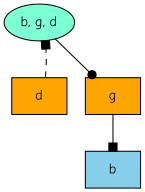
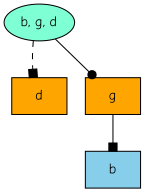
edge "d" -> "b, g, d": reversed
